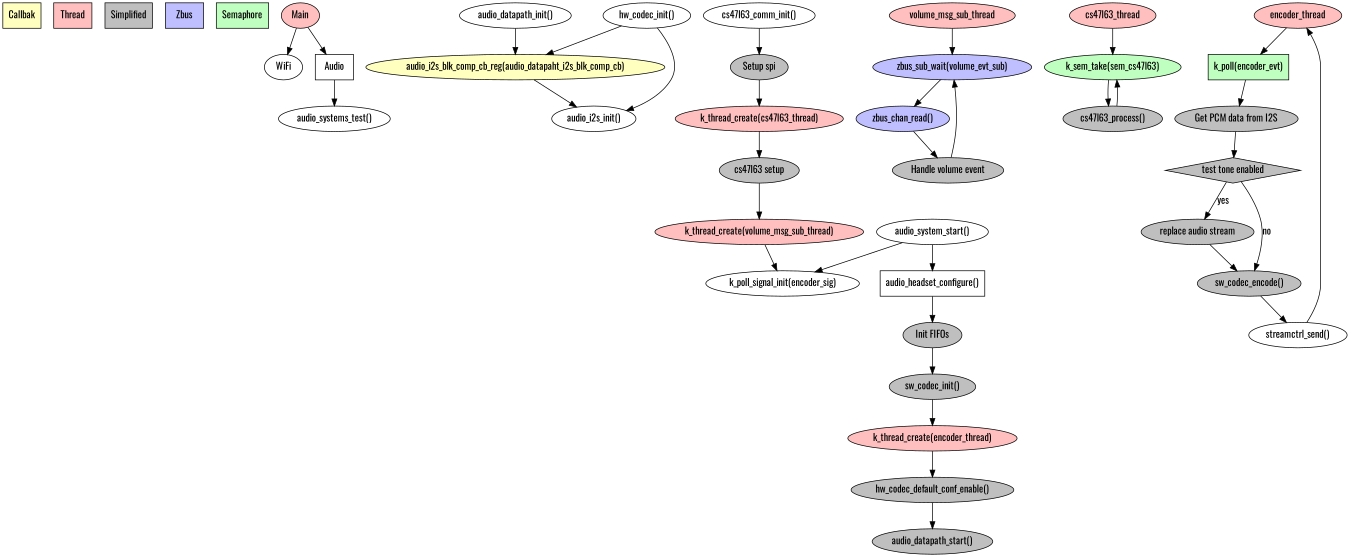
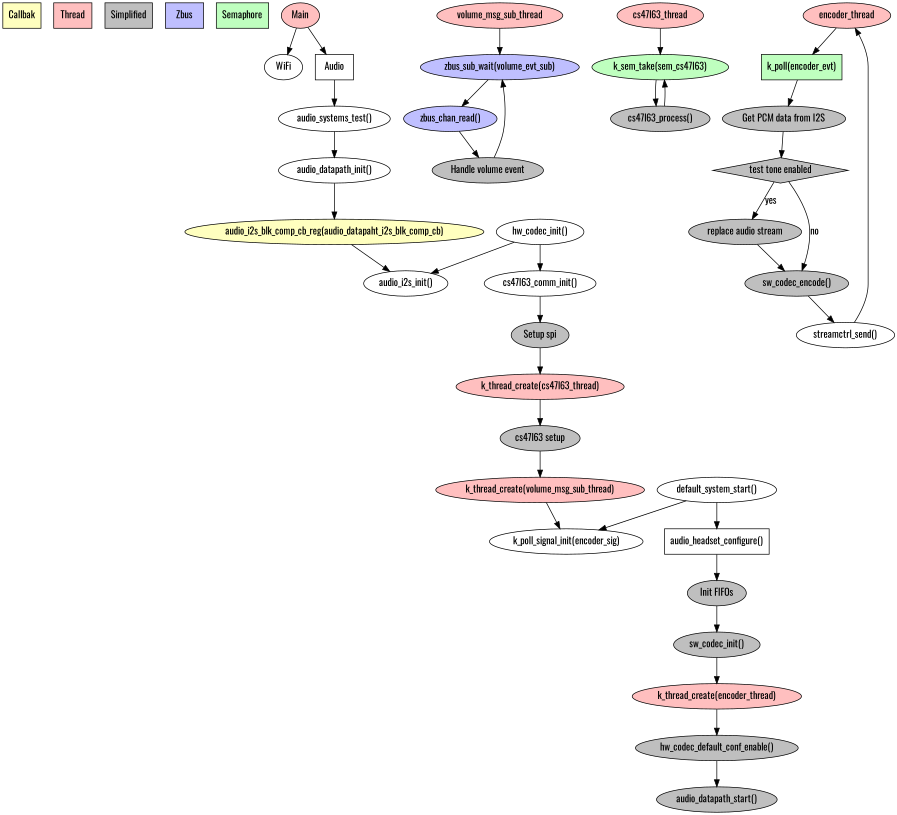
edge "hw_codec_init()" -> "audio_i2s_blk_comp_cb_reg(audio_datapaht_i2s_blk_comp_cb)": now "hw_codec_init()" -> "cs47l63_comm_init()"
edge "audio_systems_test()" -> "audio_datapath_init()": added
node "audio_system_start()": label "audio_system_start()" -> "default_system_start()"
